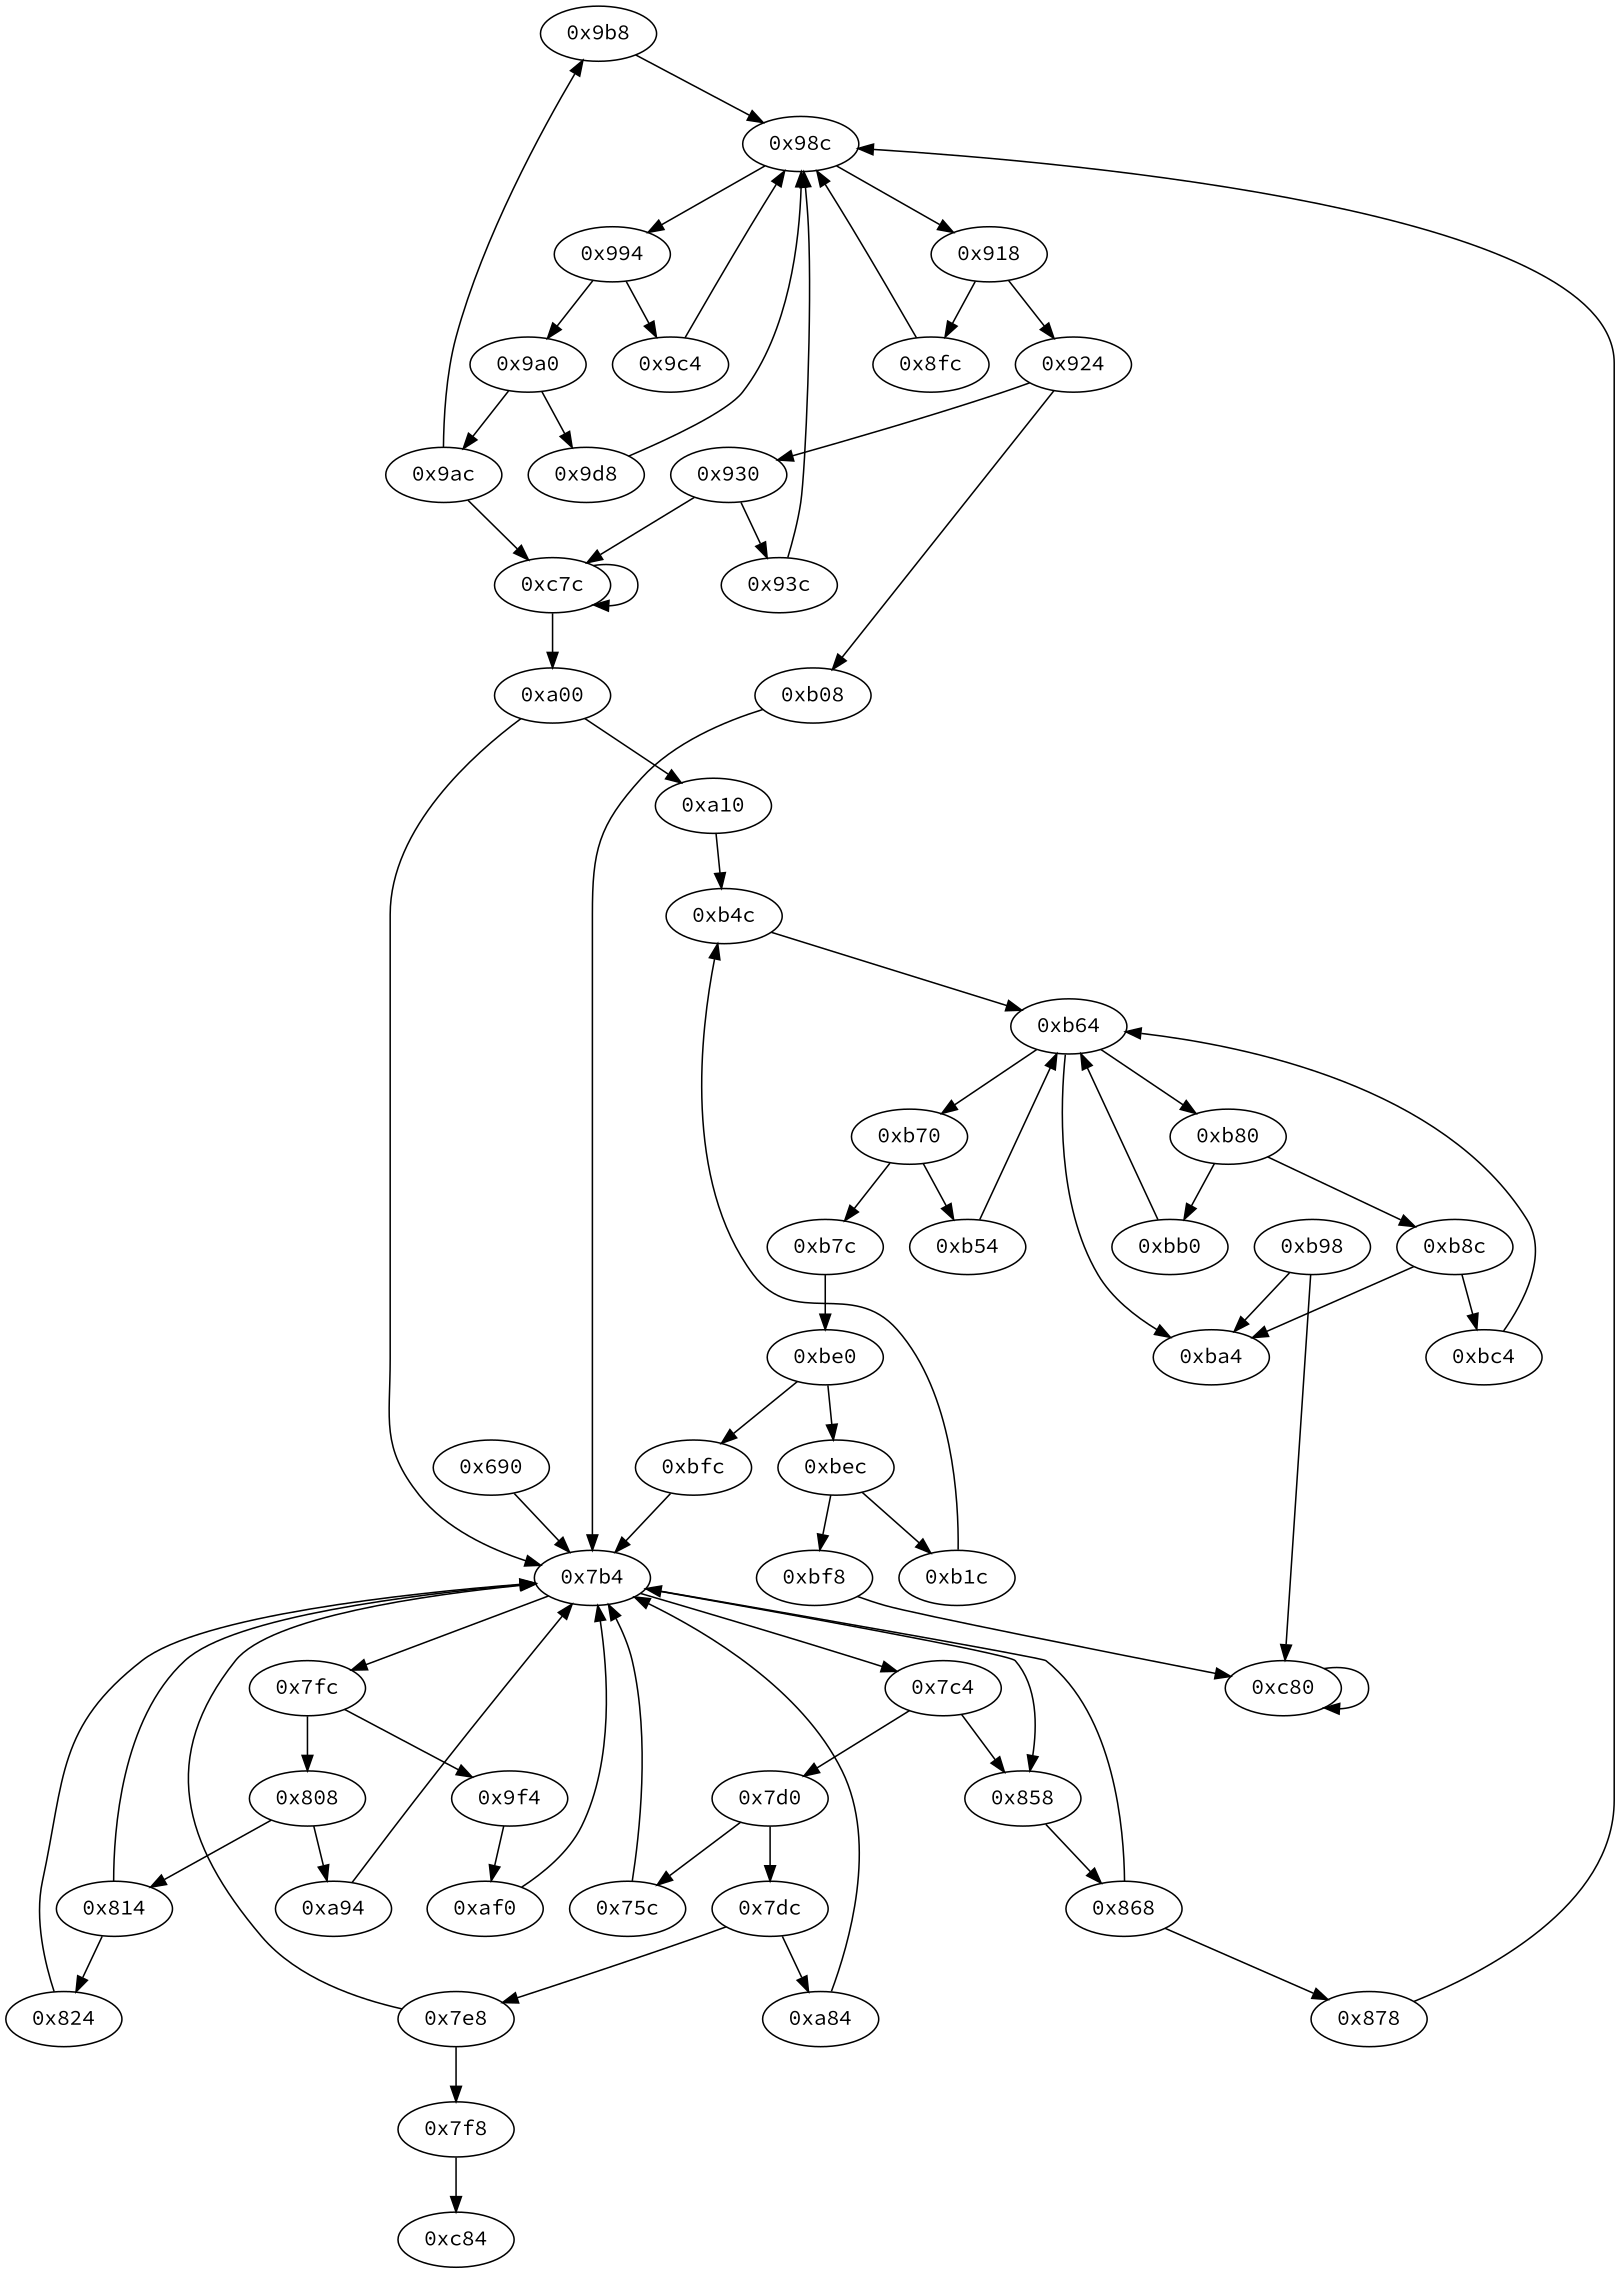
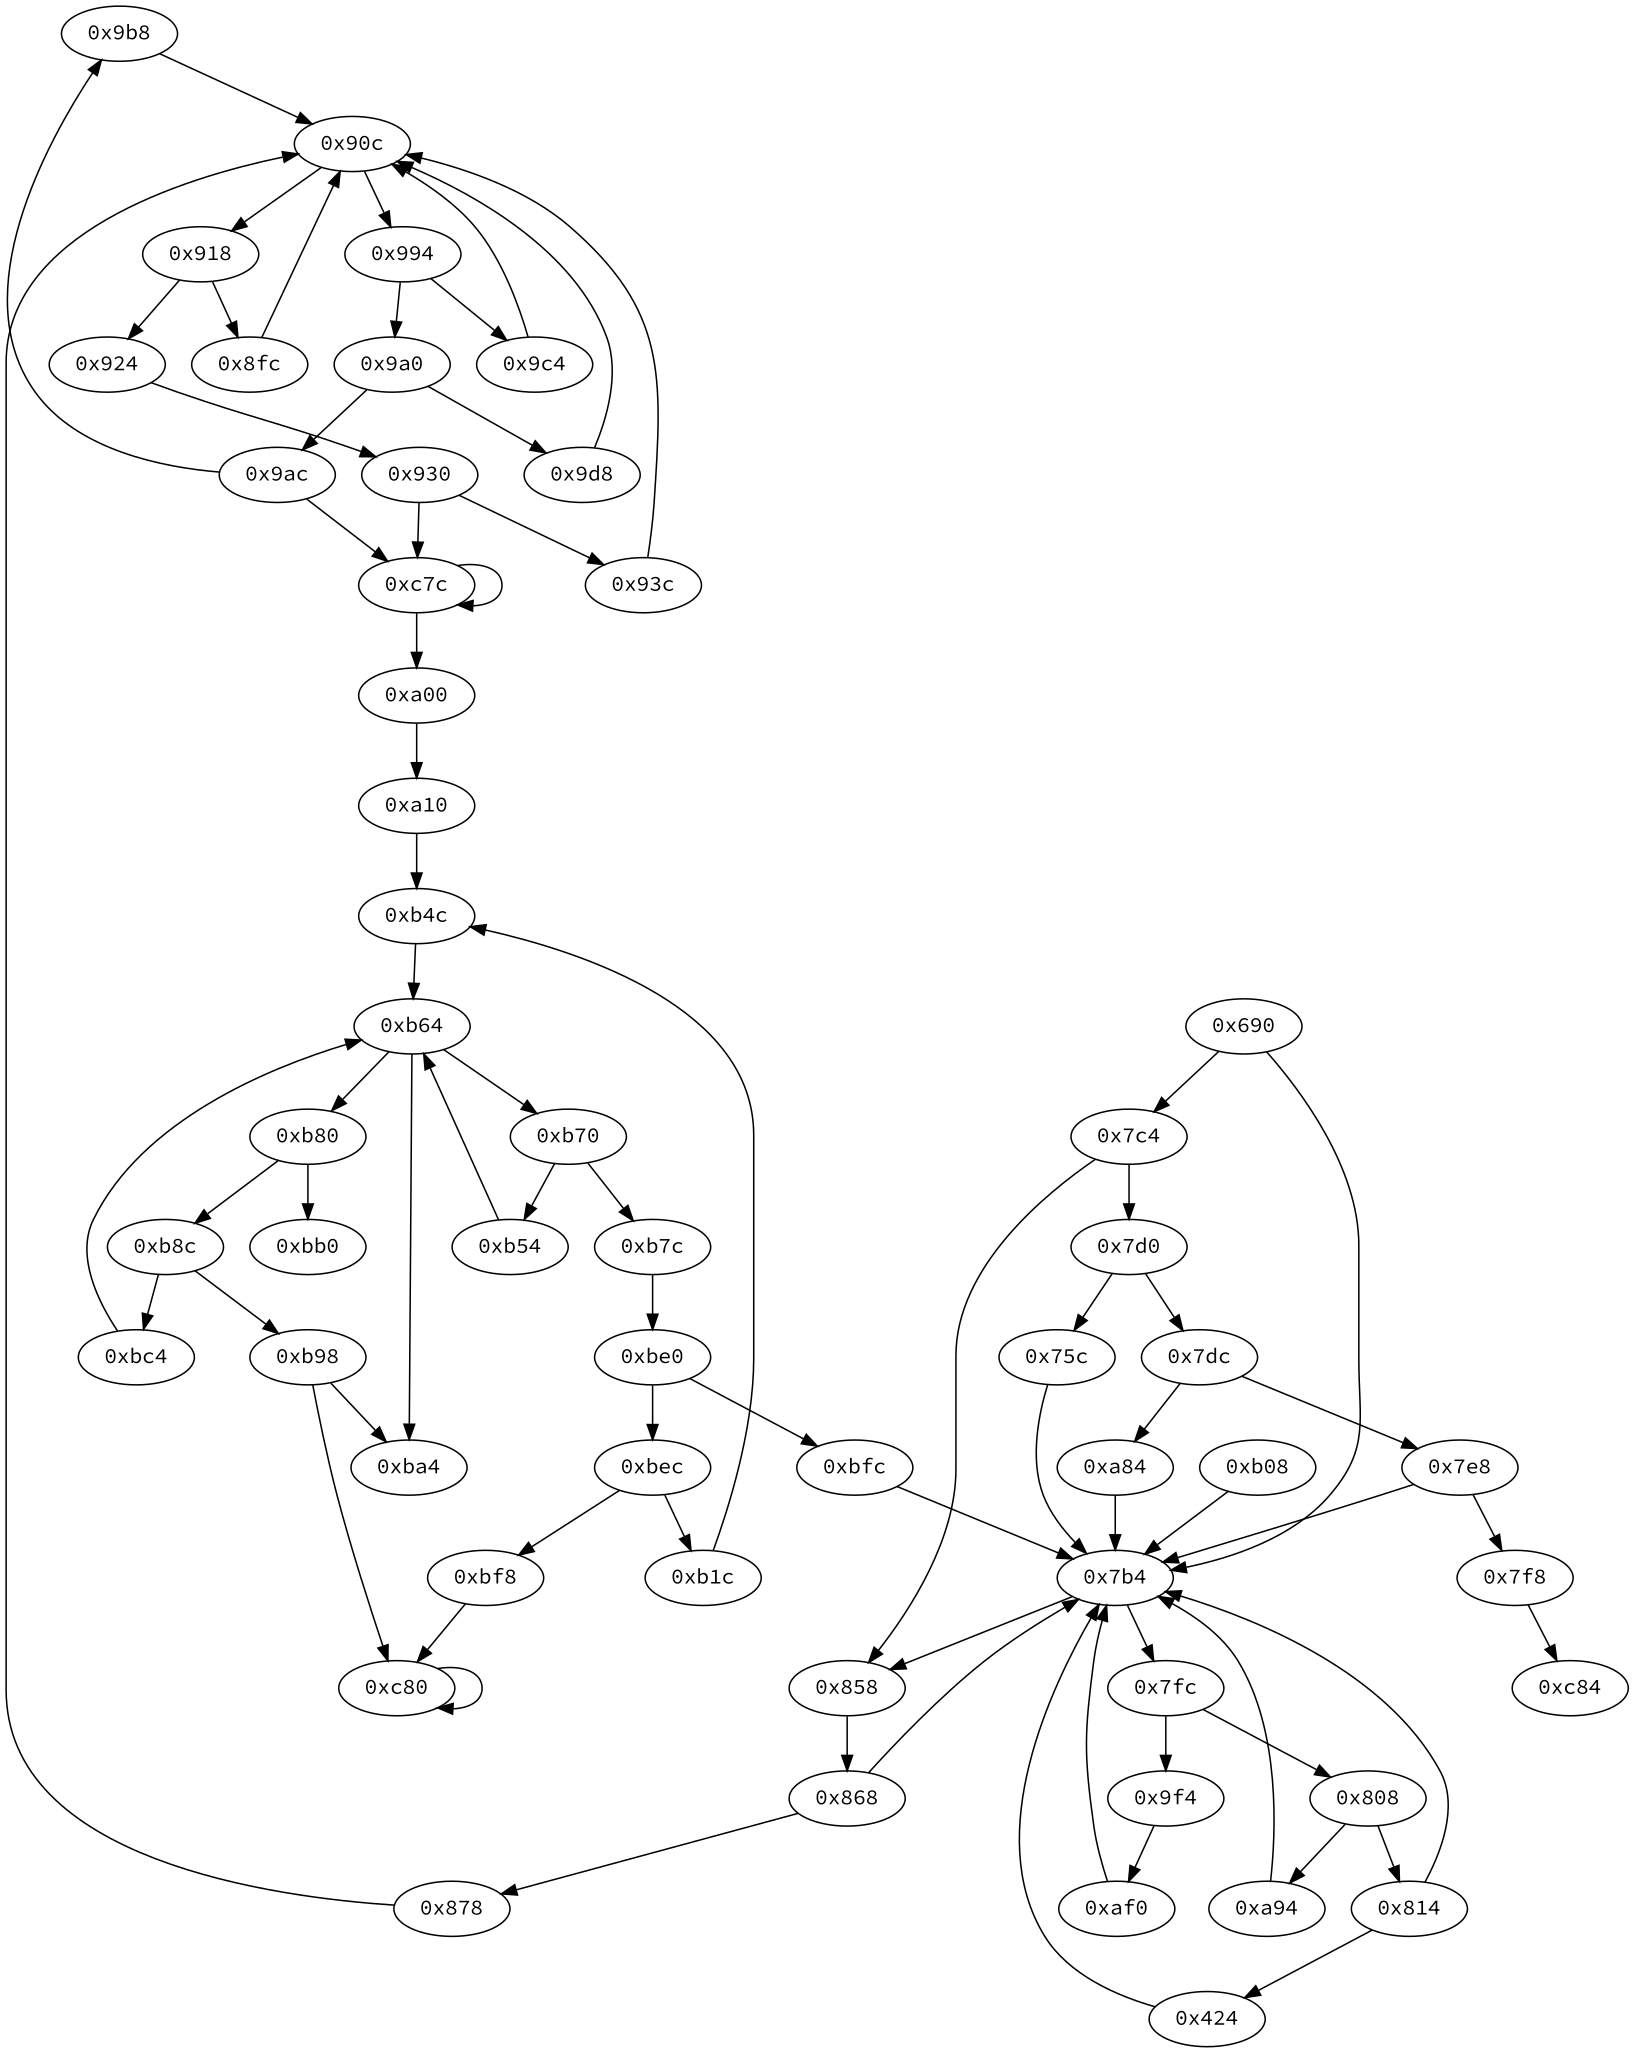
node "0x98c": label "0x98c" -> "0x90c"
edge "0x924" -> "0xb08": removed
edge "0xbb0" -> "0xb64": removed
edge "0xa00" -> "0x7b4": removed
edge "0xb8c" -> "0xba4": now "0xb8c" -> "0xb98"
edge "0x7b4" -> "0x7c4": now "0x690" -> "0x7c4"
node "0x824": label "0x824" -> "0x424"
